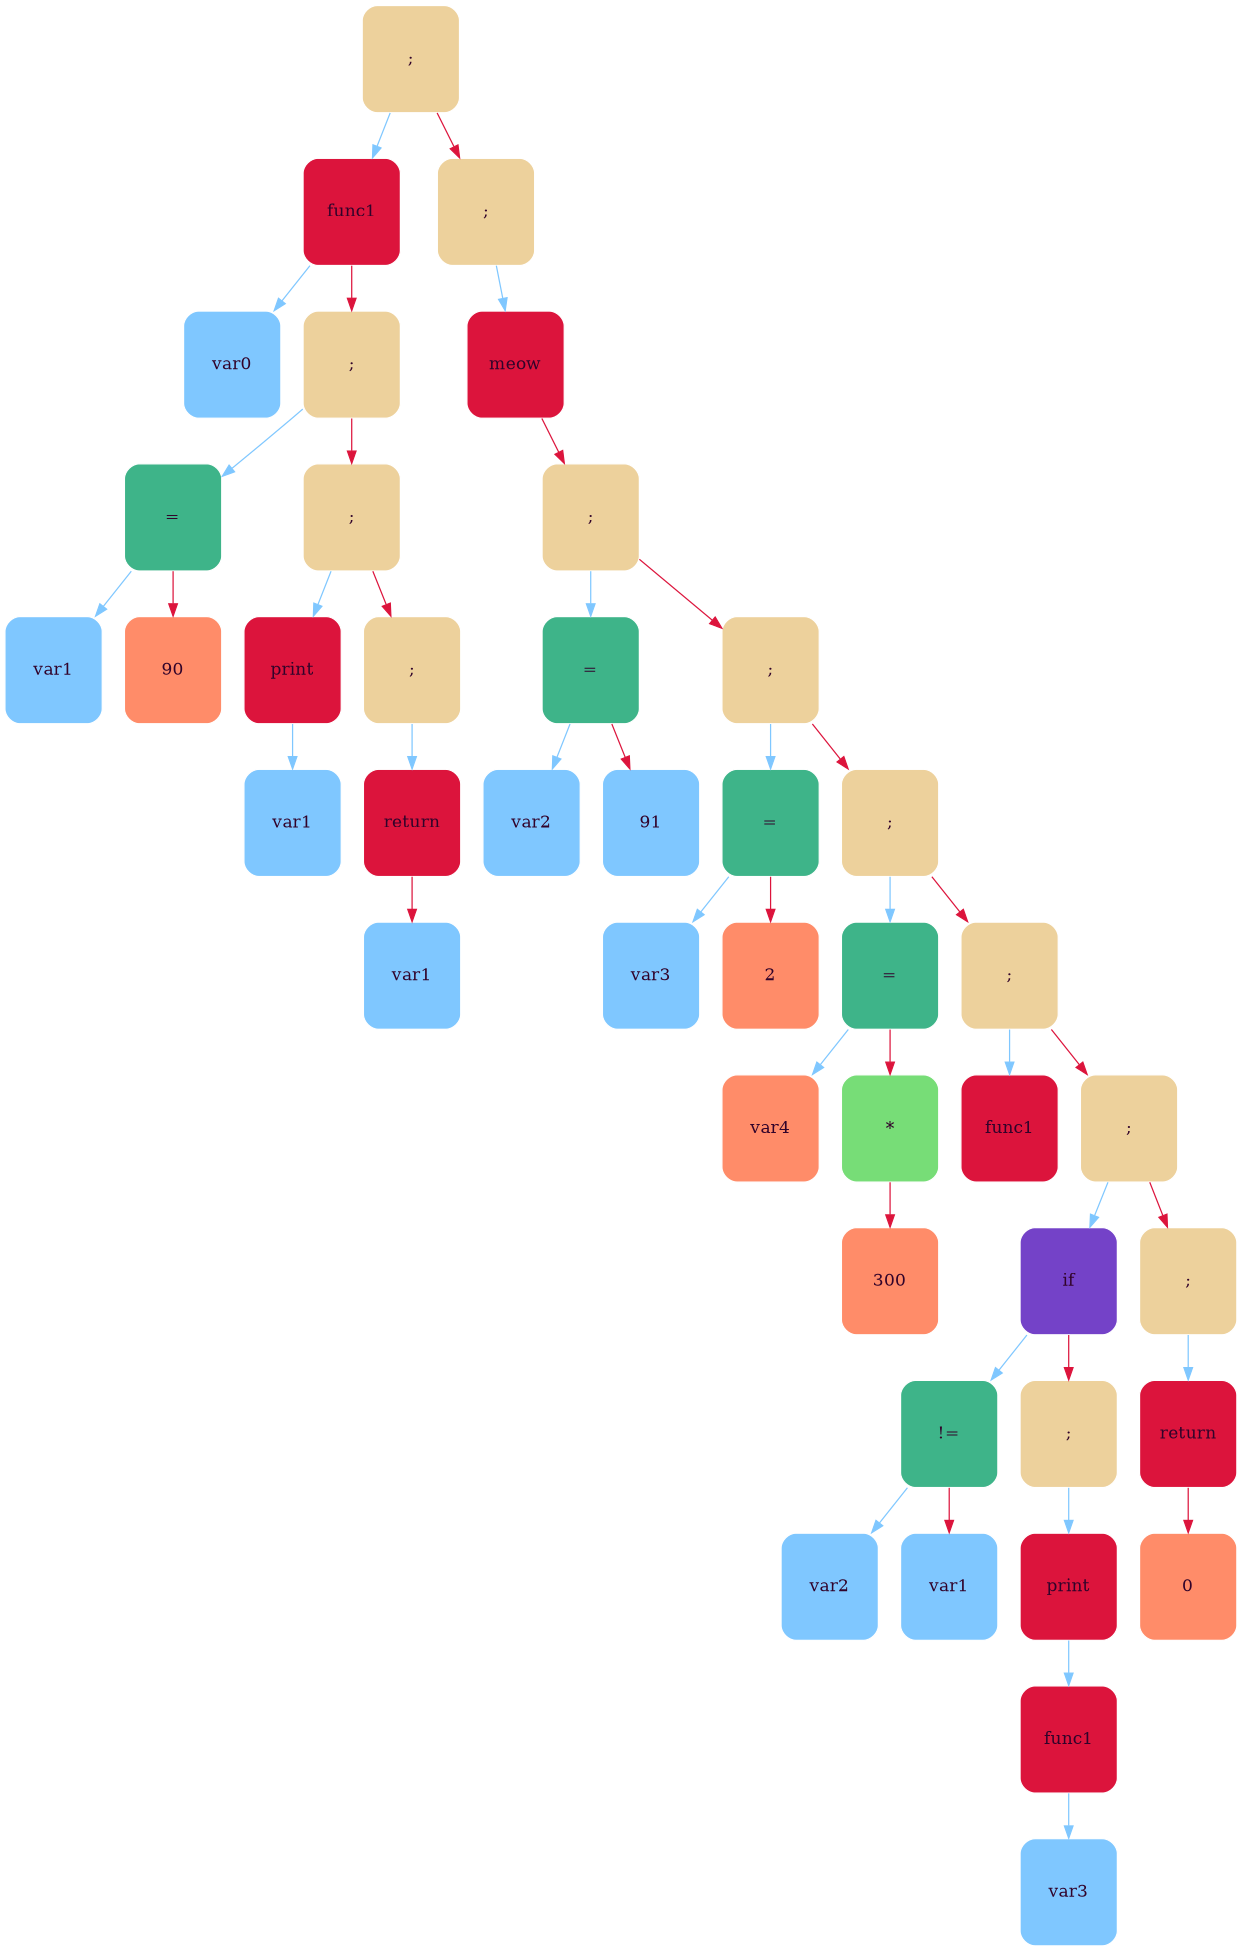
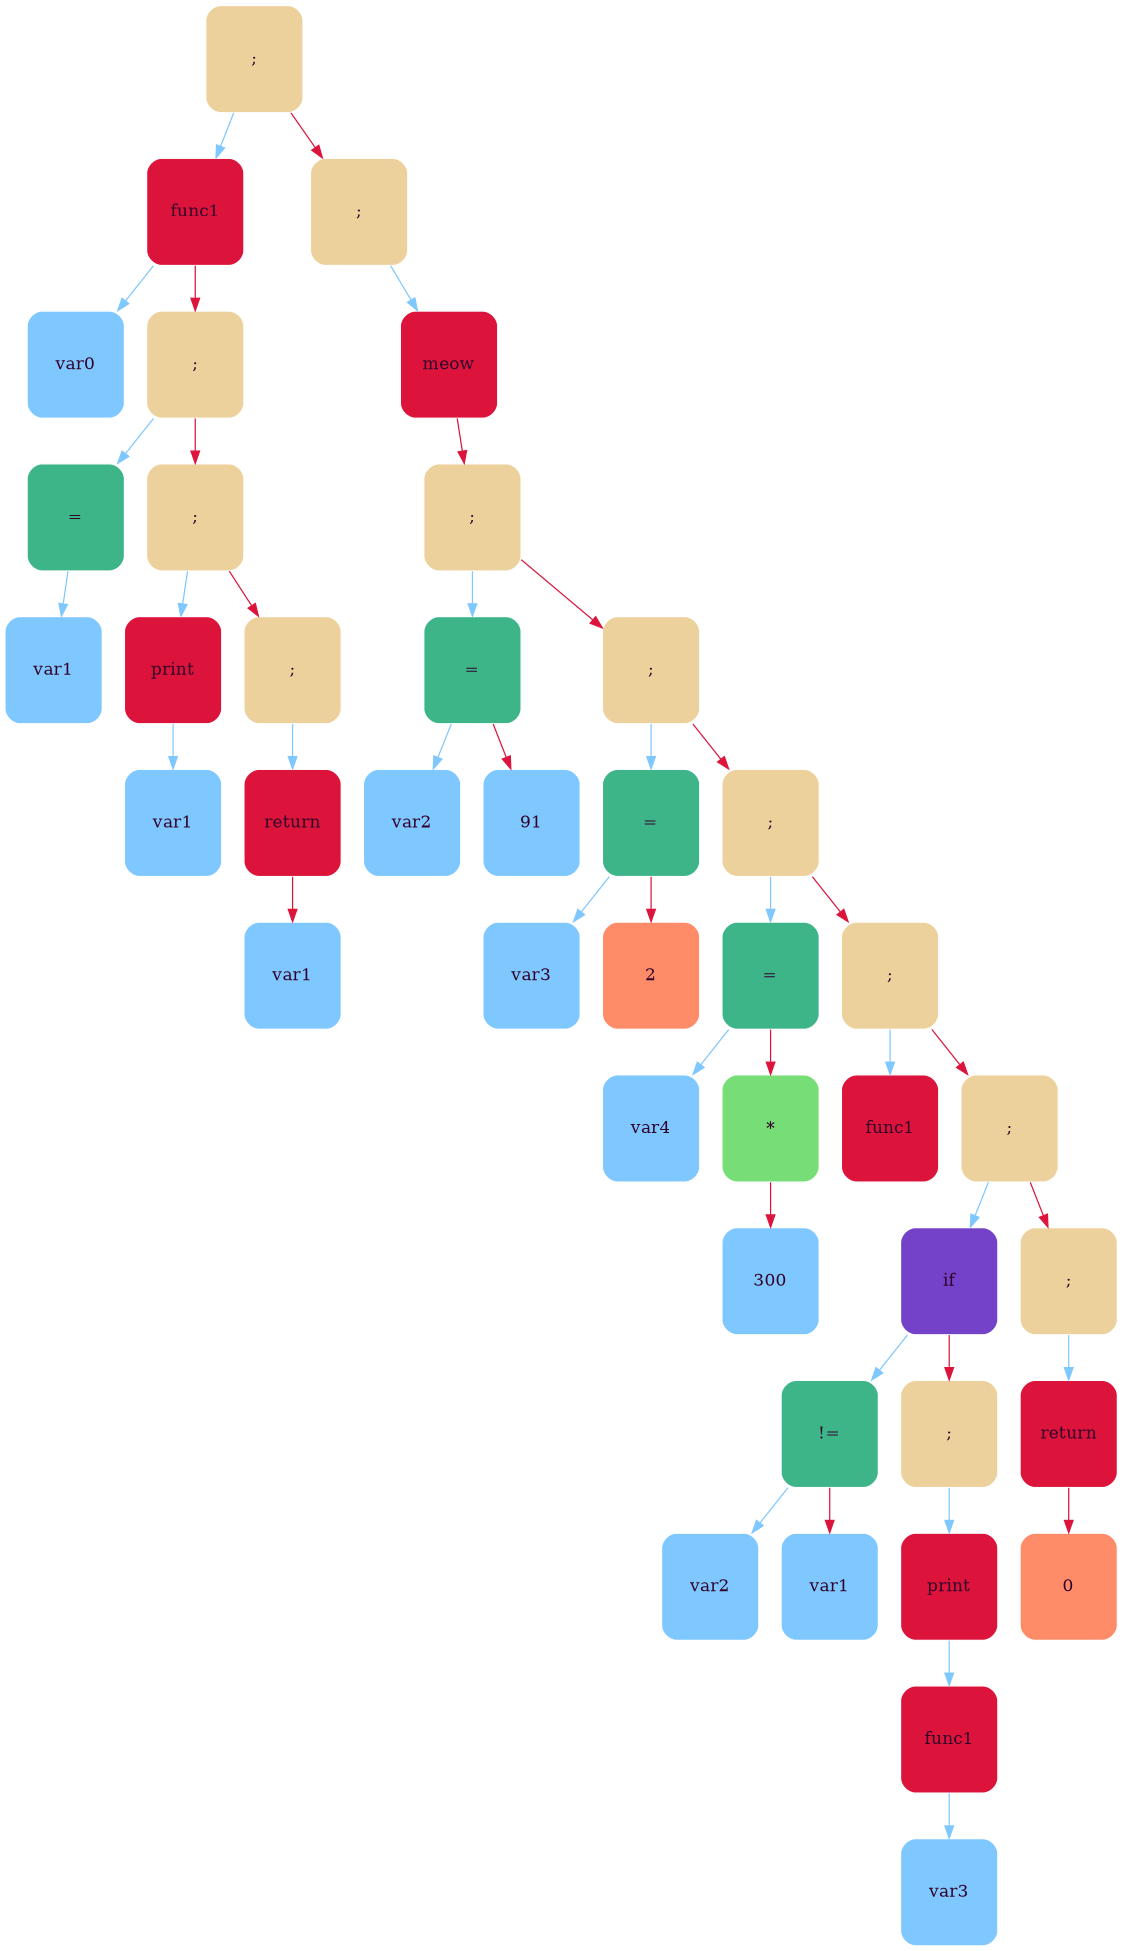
node "90": removed
node "var4": fillcolor #ff8c69 -> #7fc7ff
node "300": fillcolor #ff8c69 -> #7fc7ff
